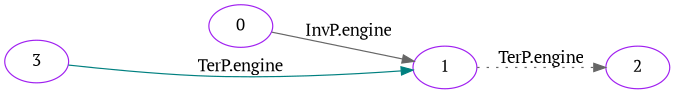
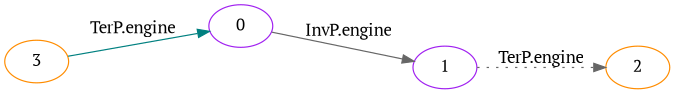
node "3": color purple -> darkorange
node "2": color purple -> darkorange
edge "3" -> "1": now "3" -> "0"
